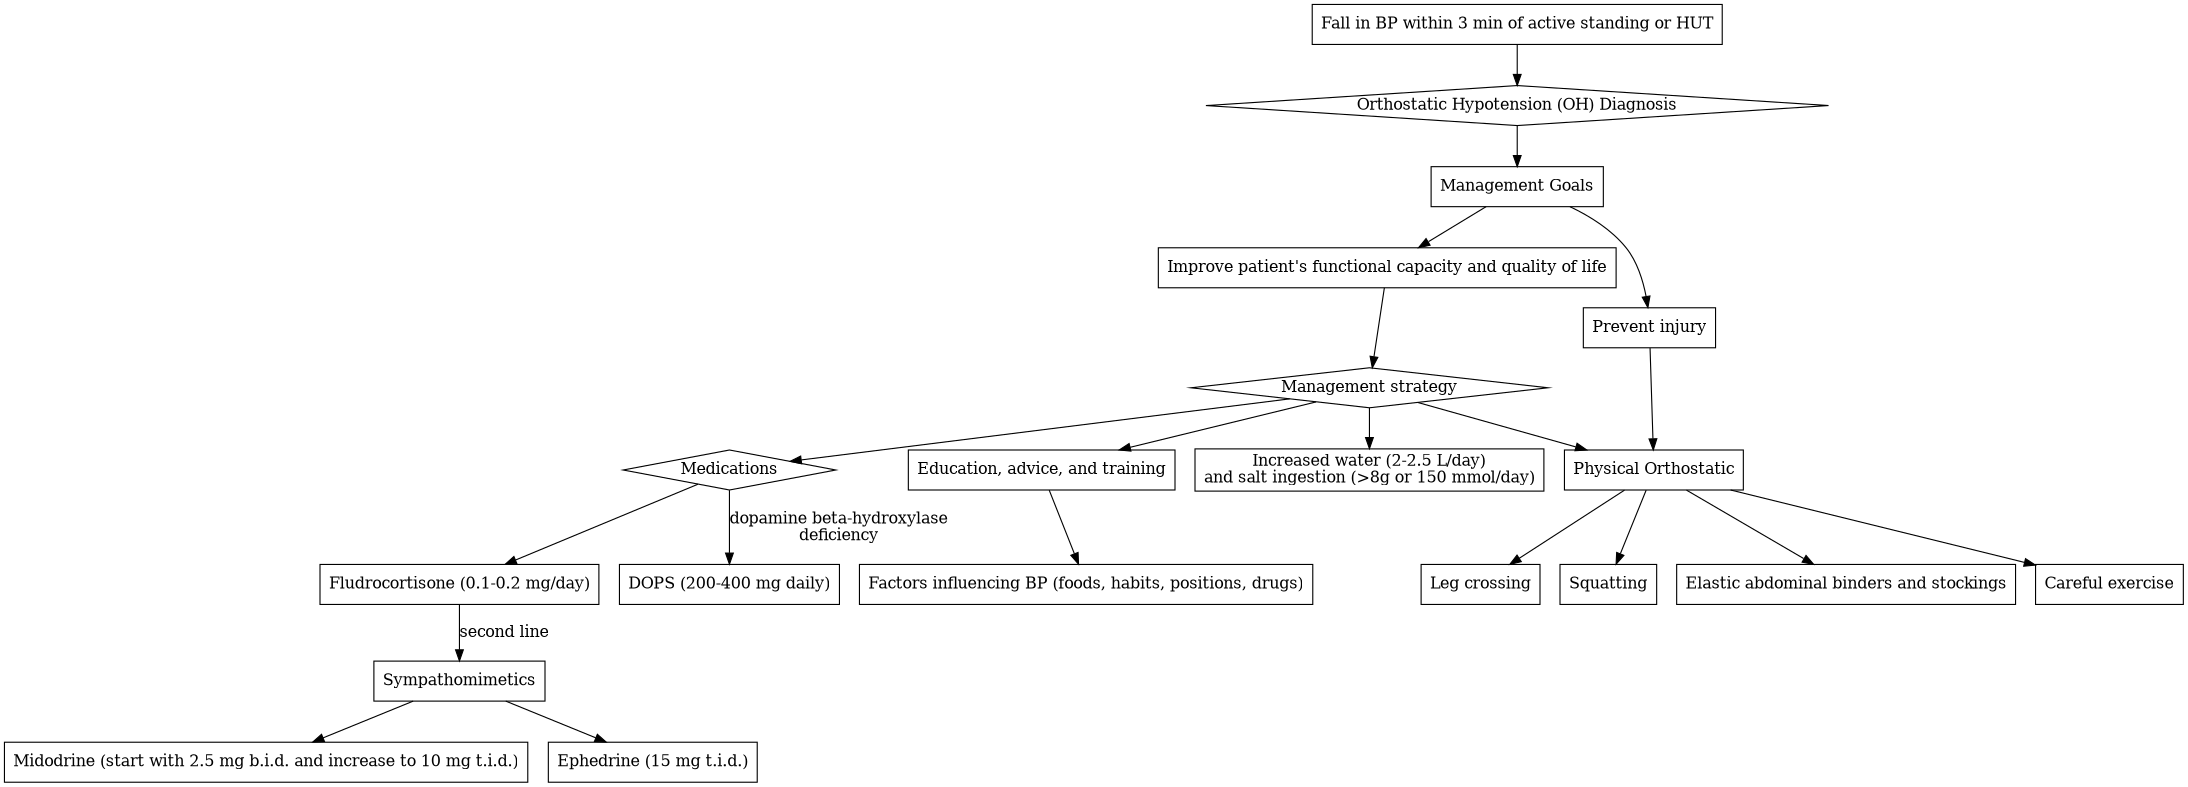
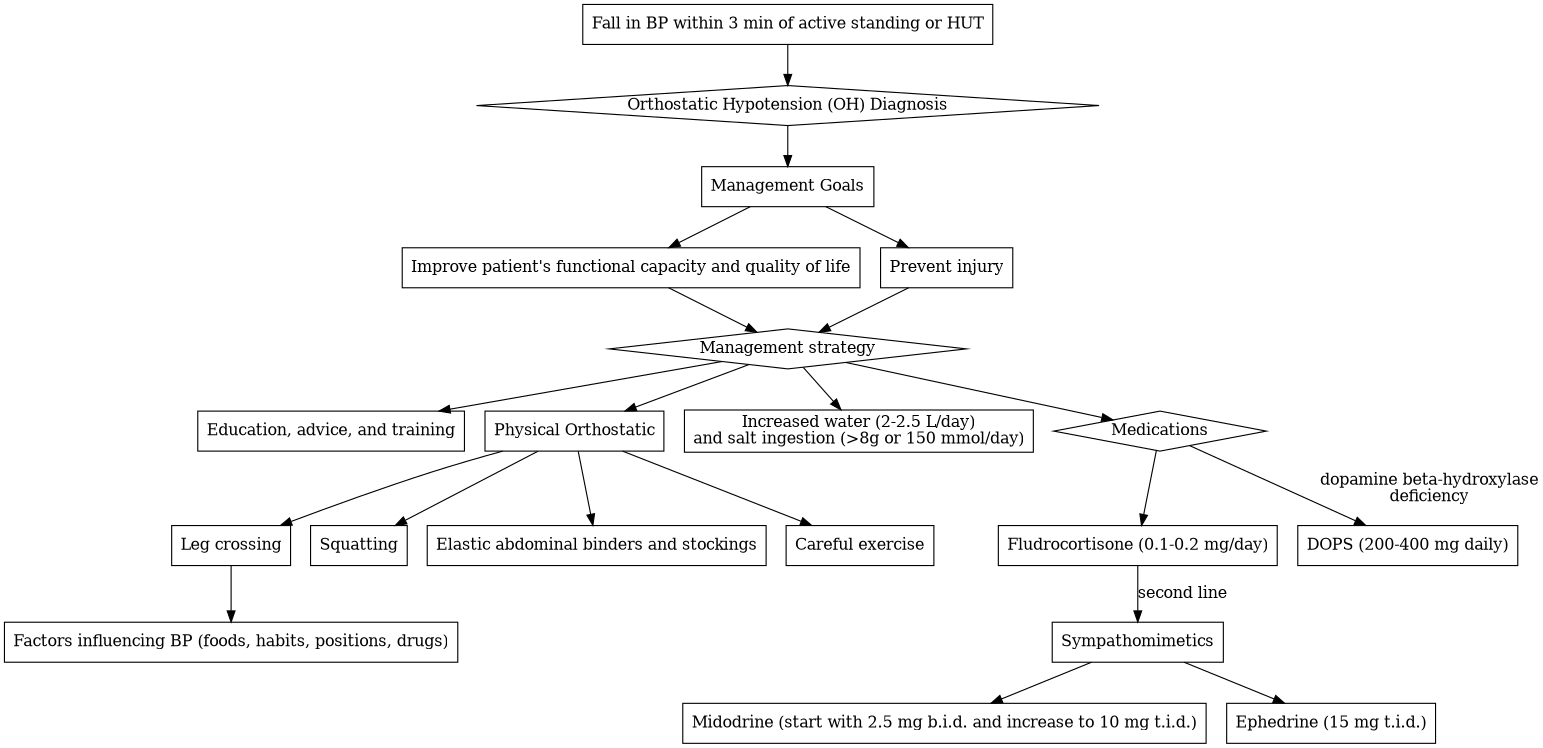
edge "Prevent injury" -> "Physical Orthostatic": now "Prevent injury" -> "Management strategy"
edge "Education, advice, and training" -> "Factors influencing BP (foods, habits, positions, drugs)": now "Leg crossing" -> "Factors influencing BP (foods, habits, positions, drugs)"
